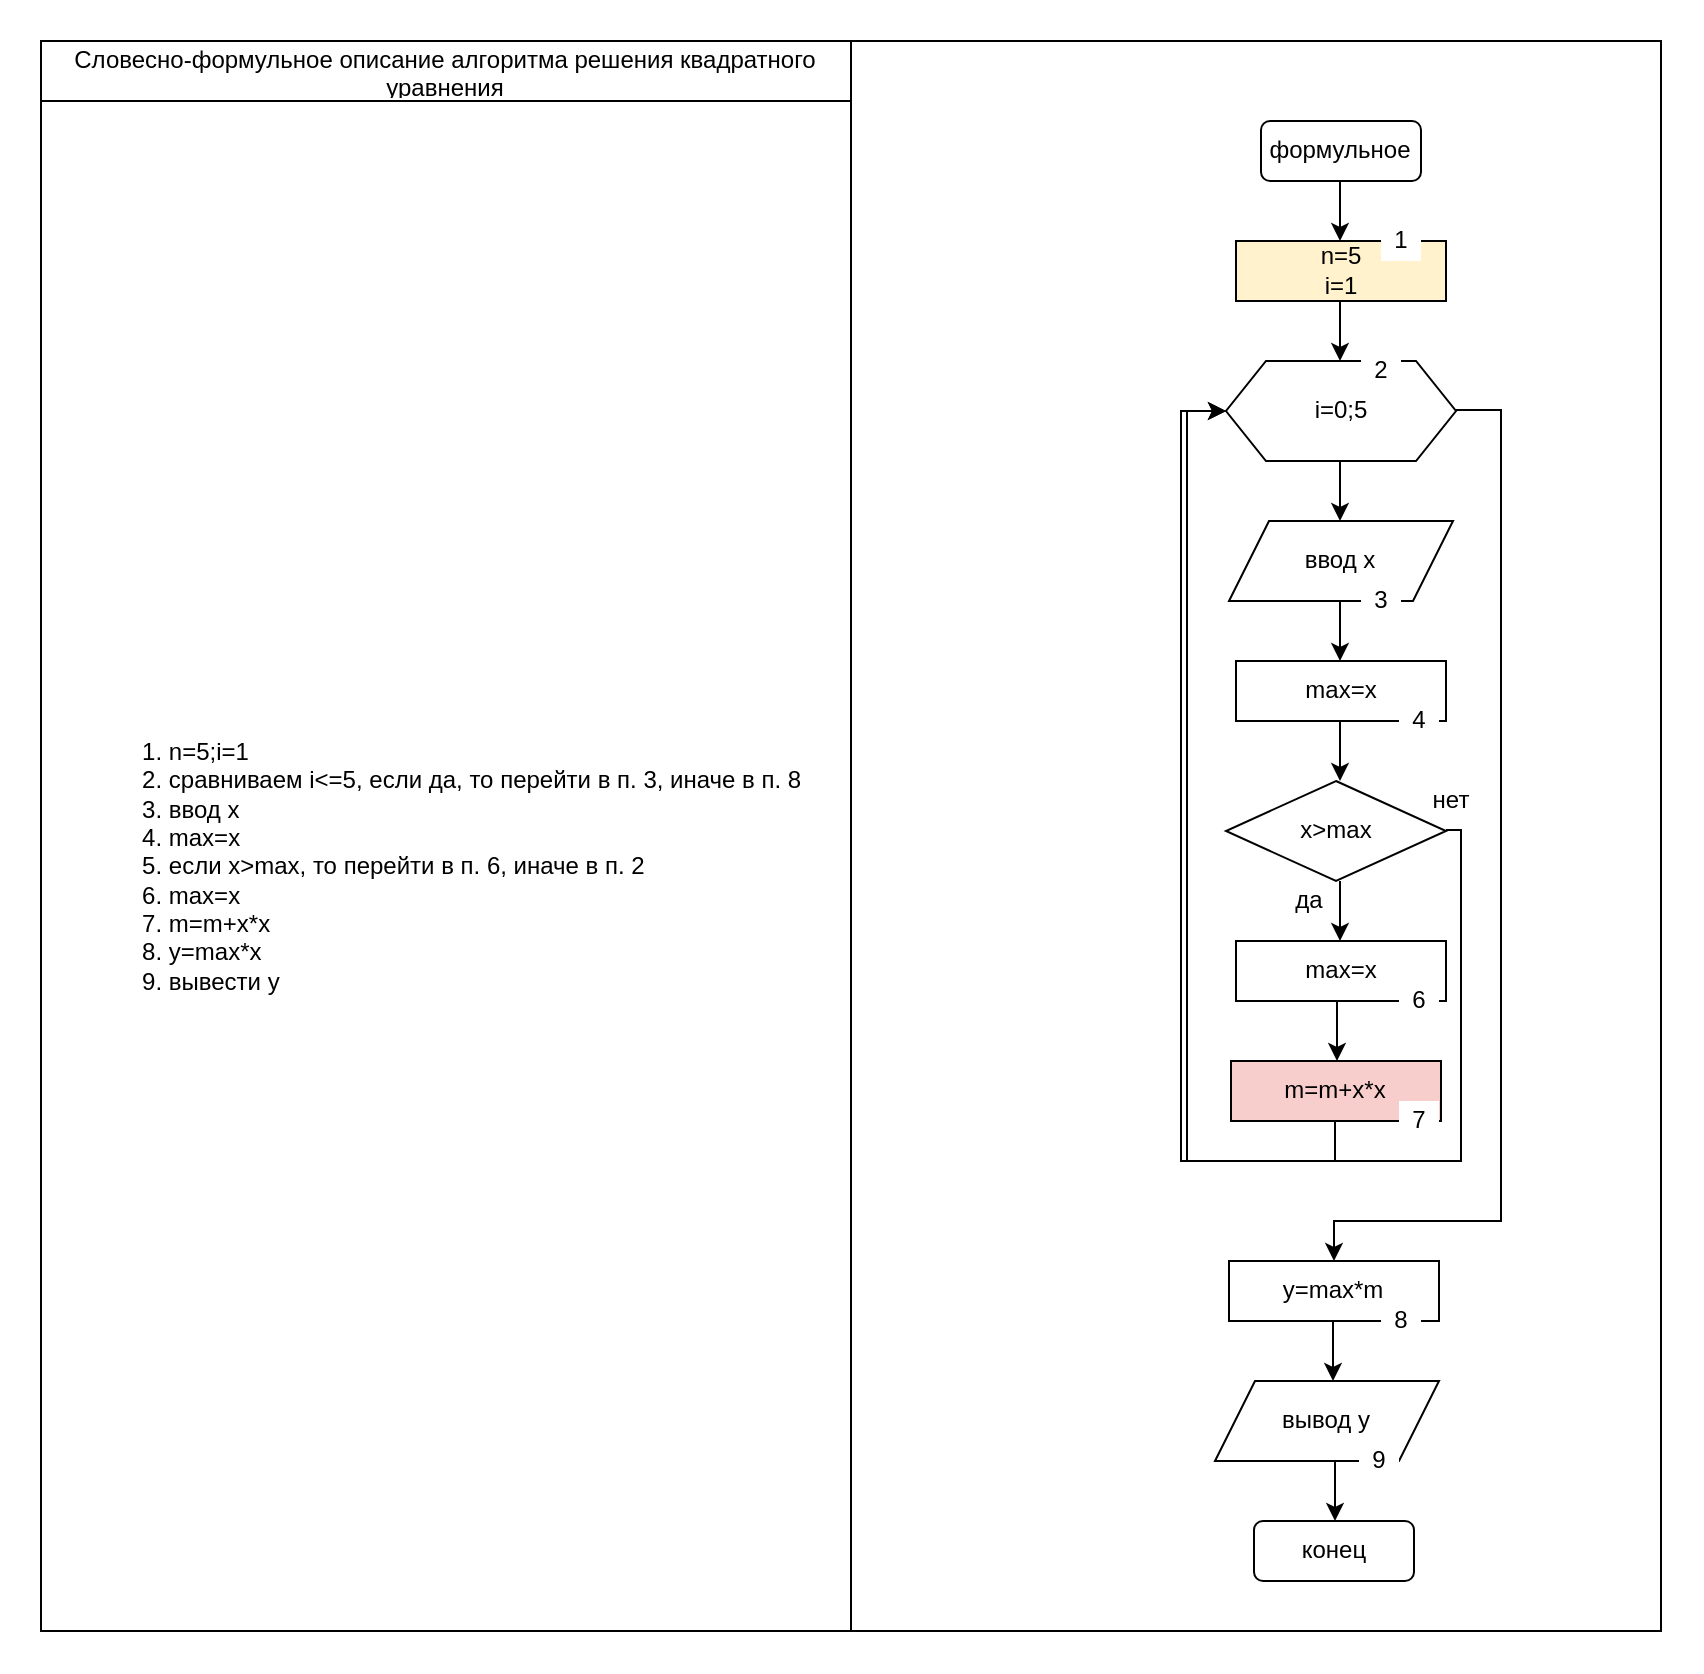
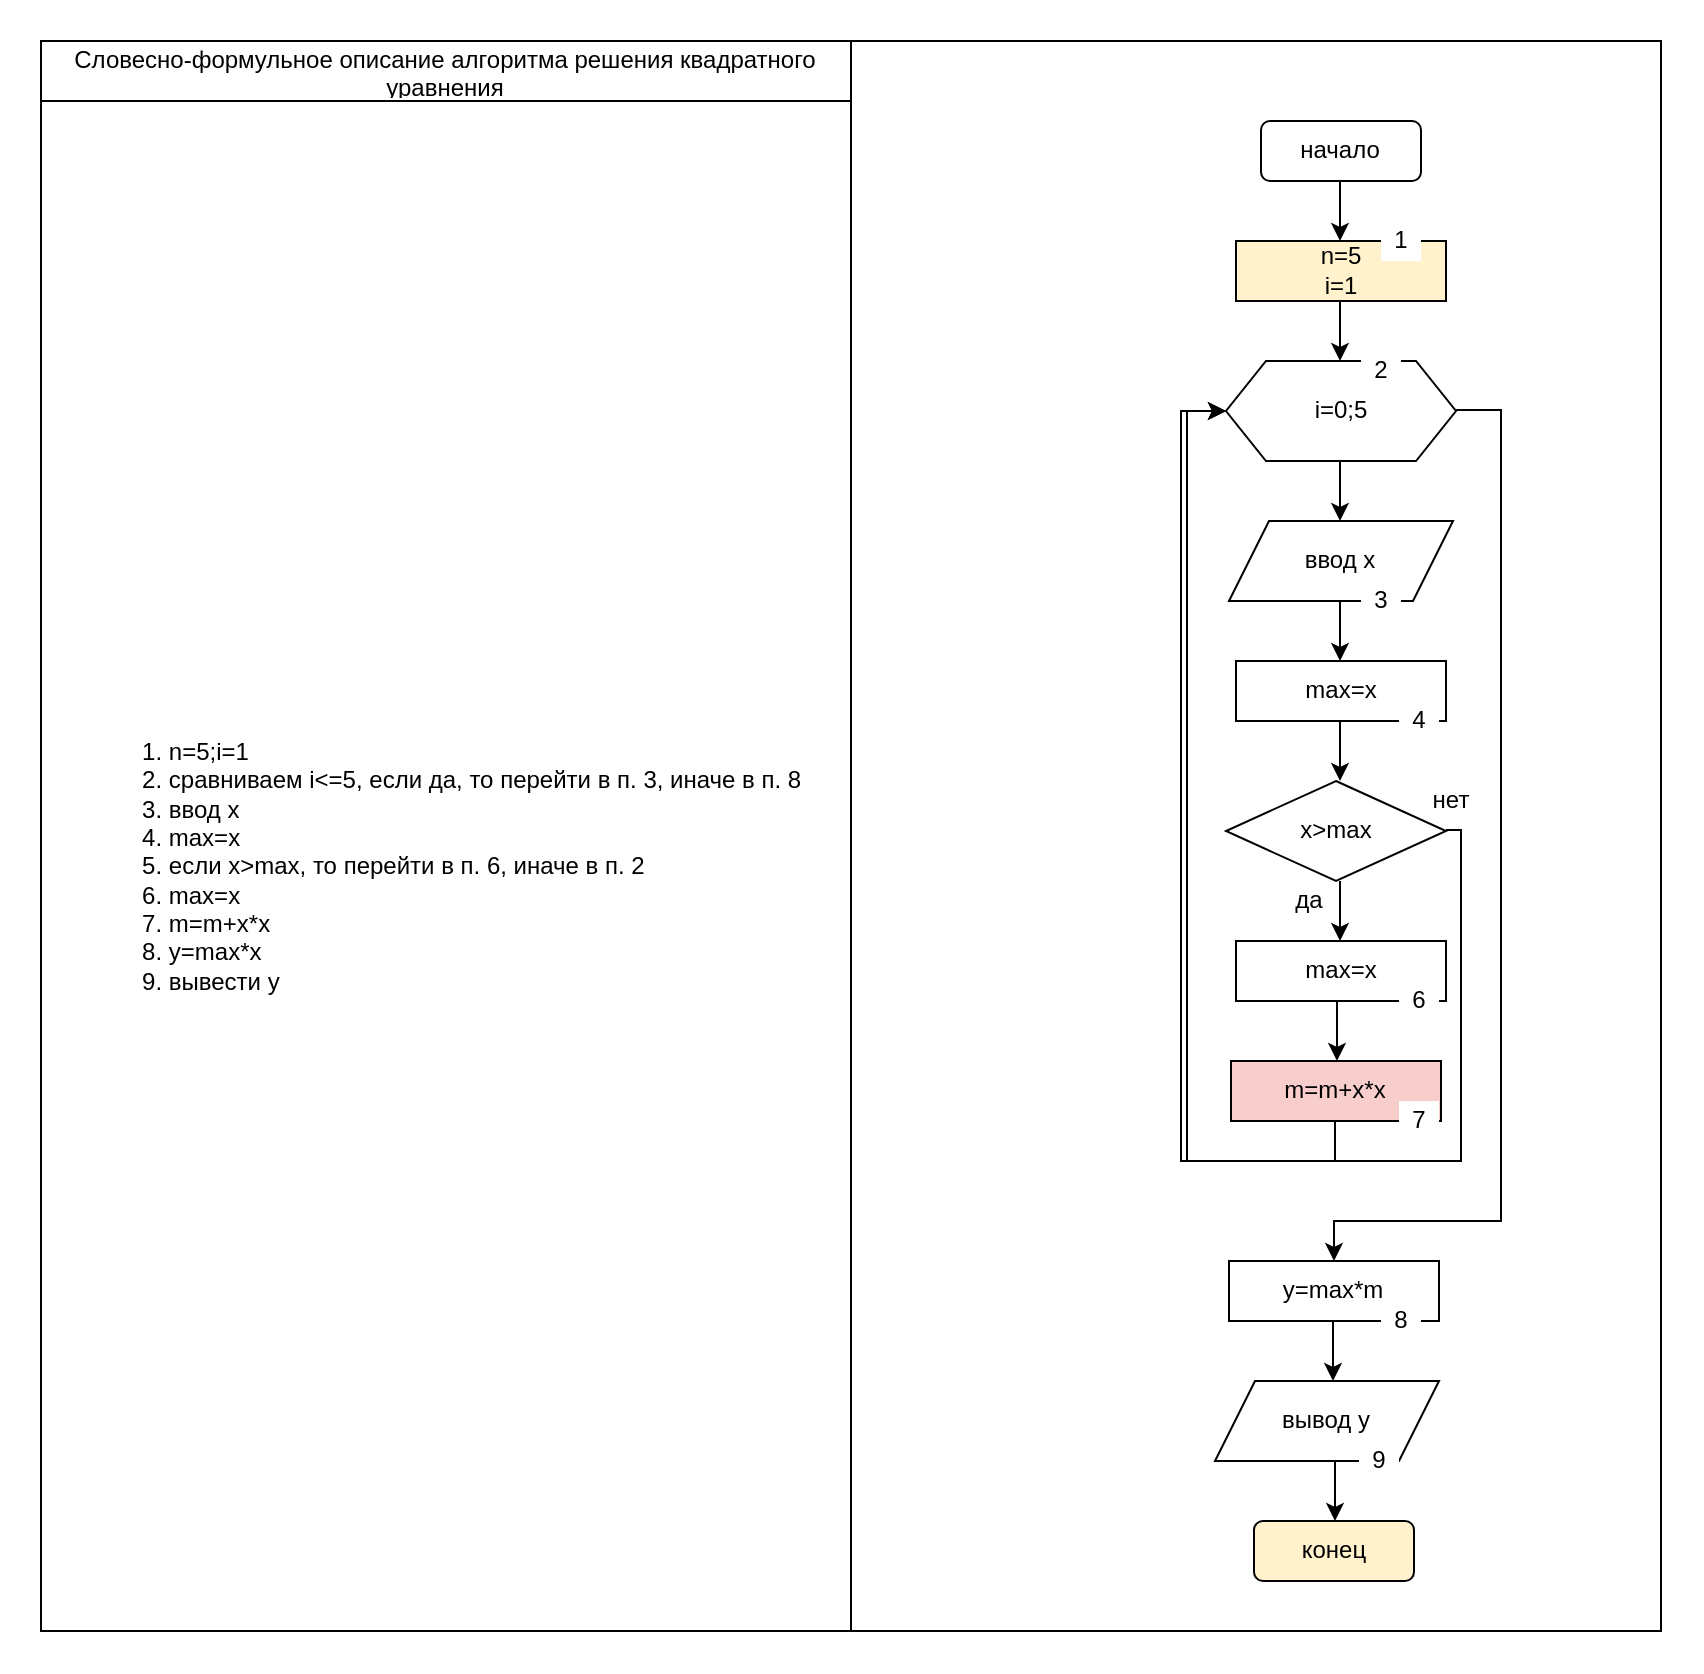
node "формульное": label "формульное" -> "начало"
node "конец": fillcolor #ffffff -> #fff2cc
